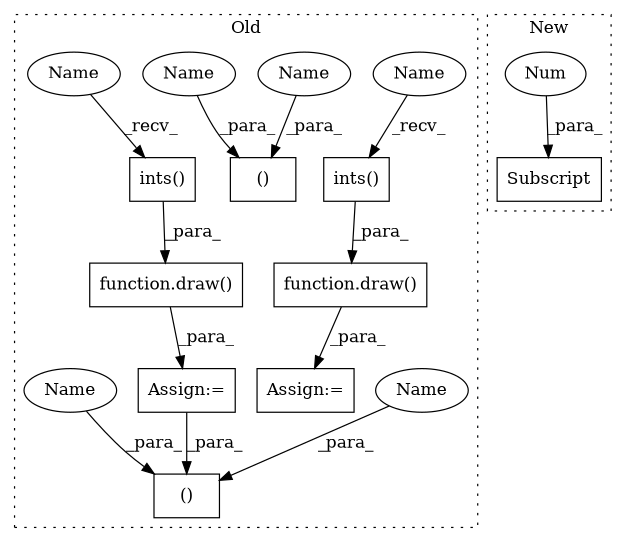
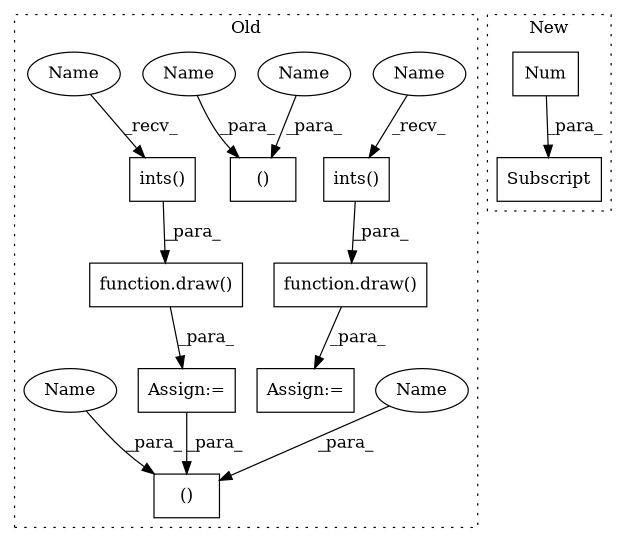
node "Num": shape ellipse -> box
